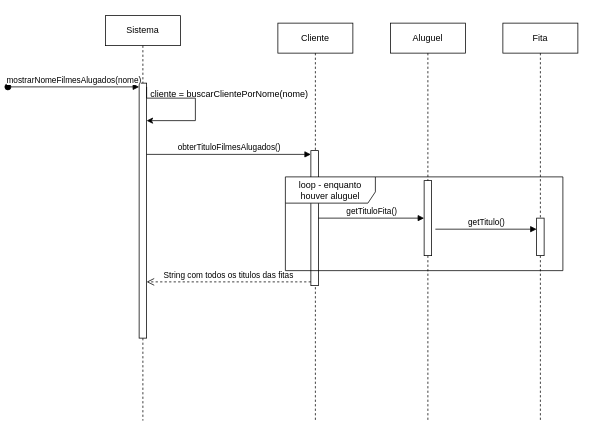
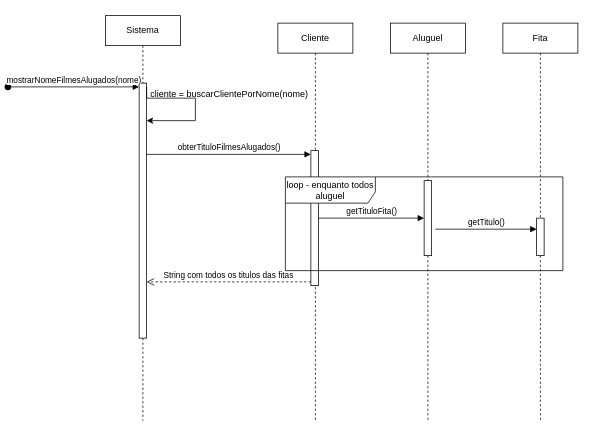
node "loop - enquanto houver aluguel": label "loop - enquanto houver aluguel" -> "loop - enquanto todos aluguel"
